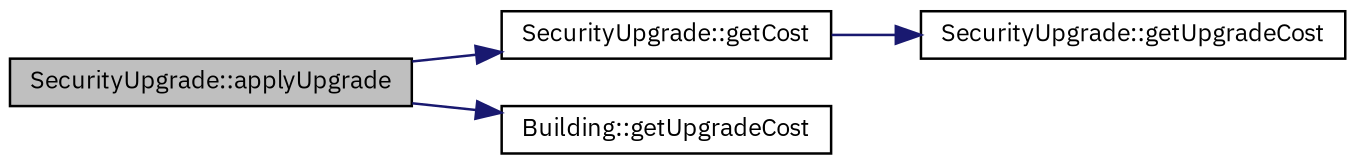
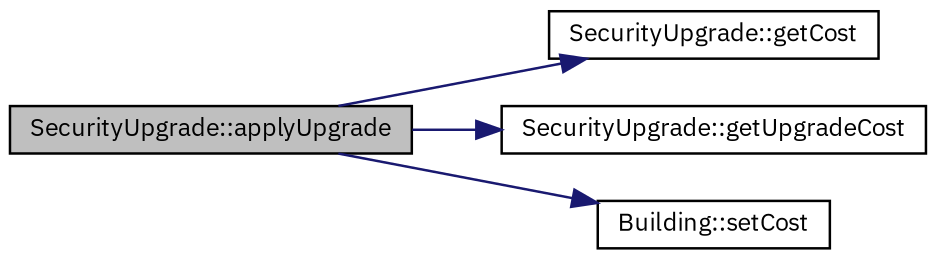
edge "SecurityUpgrade::getCost" -> "SecurityUpgrade::getUpgradeCost": now "SecurityUpgrade::applyUpgrade" -> "SecurityUpgrade::getUpgradeCost"
node "Building::getUpgradeCost": label "Building::getUpgradeCost" -> "Building::setCost"
